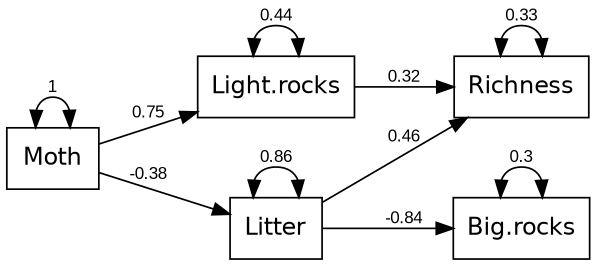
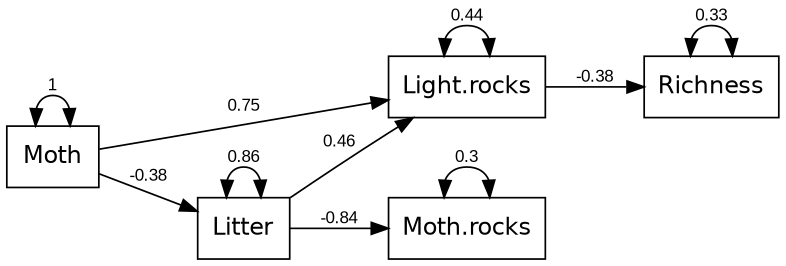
edge "Light.rocks" -> "Richness": label "0.32" -> "-0.38"
edge "Litter" -> "Richness": now "Litter" -> "Light.rocks"
node "Big.rocks": label "Big.rocks" -> "Moth.rocks"
